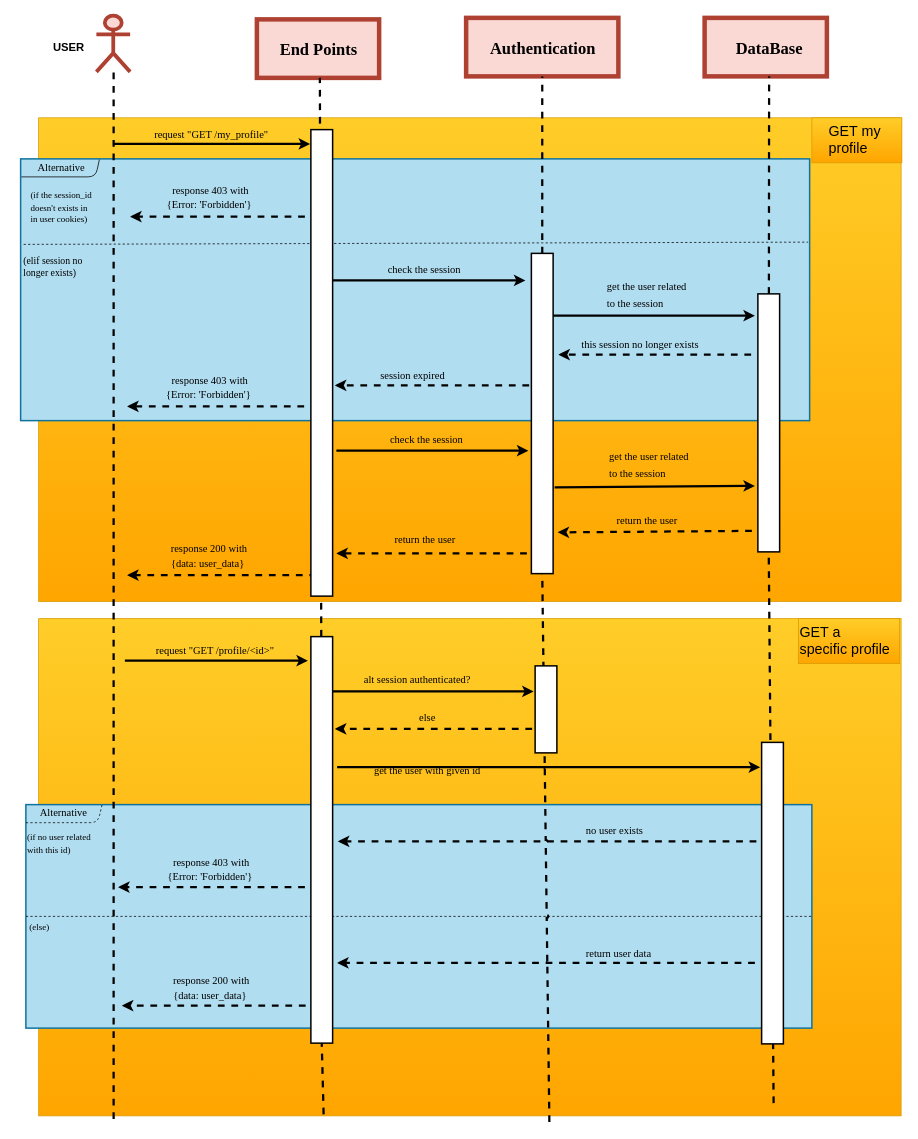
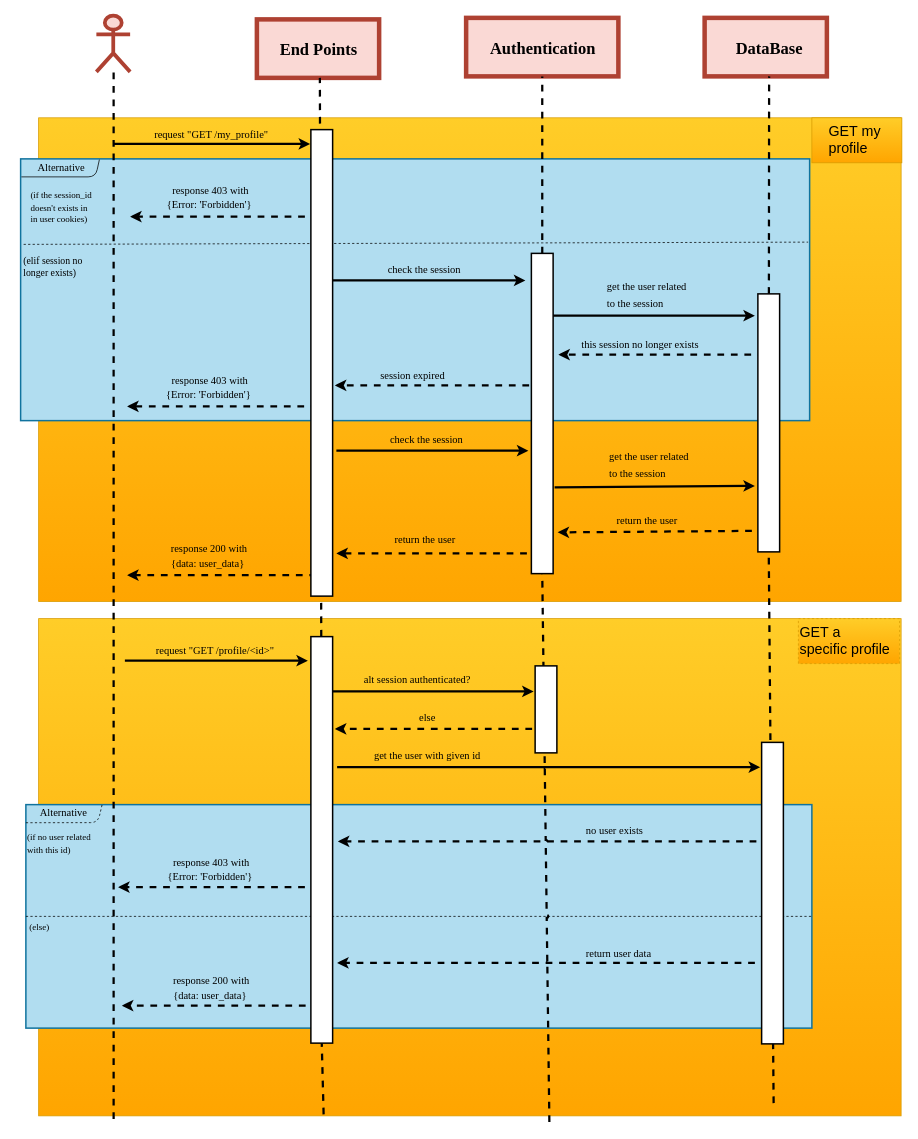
node "USER": removed
node "GET a specific profile": style solid -> dashed
node "get the user with given id": moved (427, 769) -> (427, 754)
